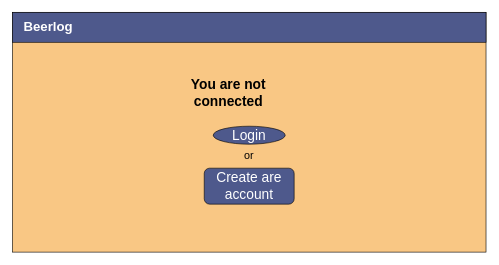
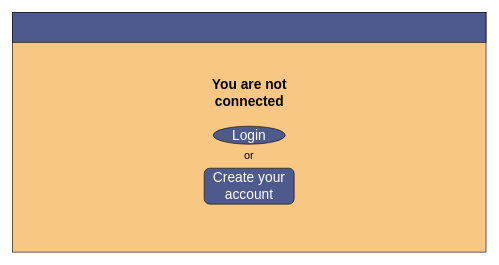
node "Beerlog": removed
node "You are not connected": moved (228, 93) -> (249, 93)
node "Create are account": label "Create are account" -> "Create your account"
